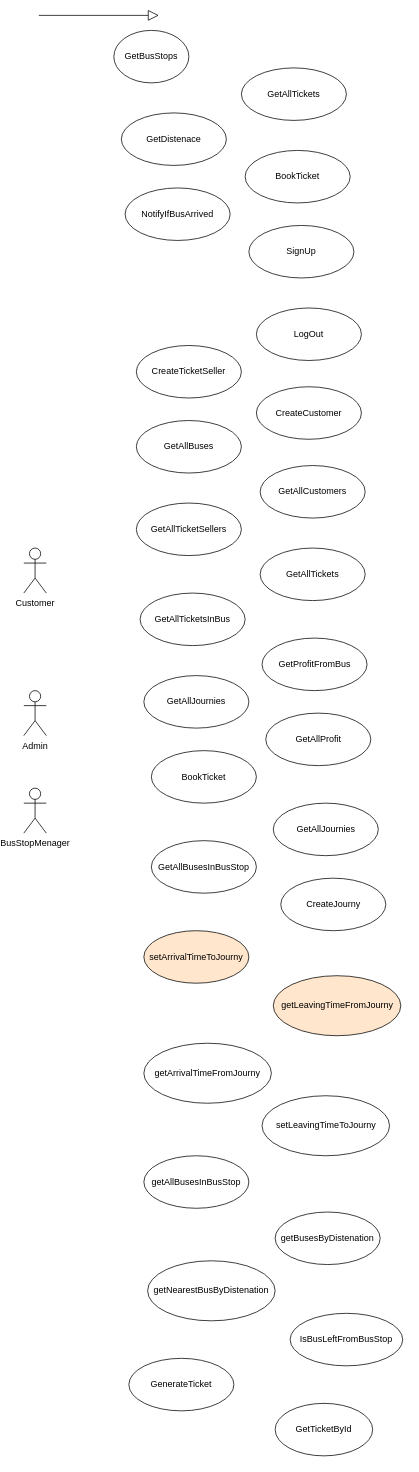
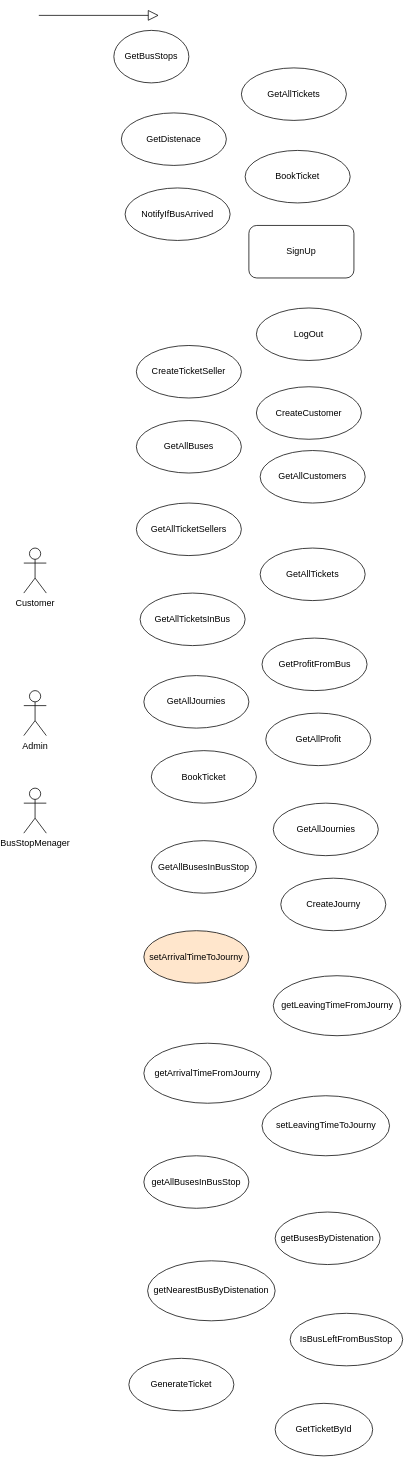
node "SignUp": shape ellipse -> rounded rectangle
node "GetAllCustomers": moved (312, 492) -> (312, 477)
node "getLeavingTimeFromJourny": fillcolor #ffe6cc -> #ffffff
